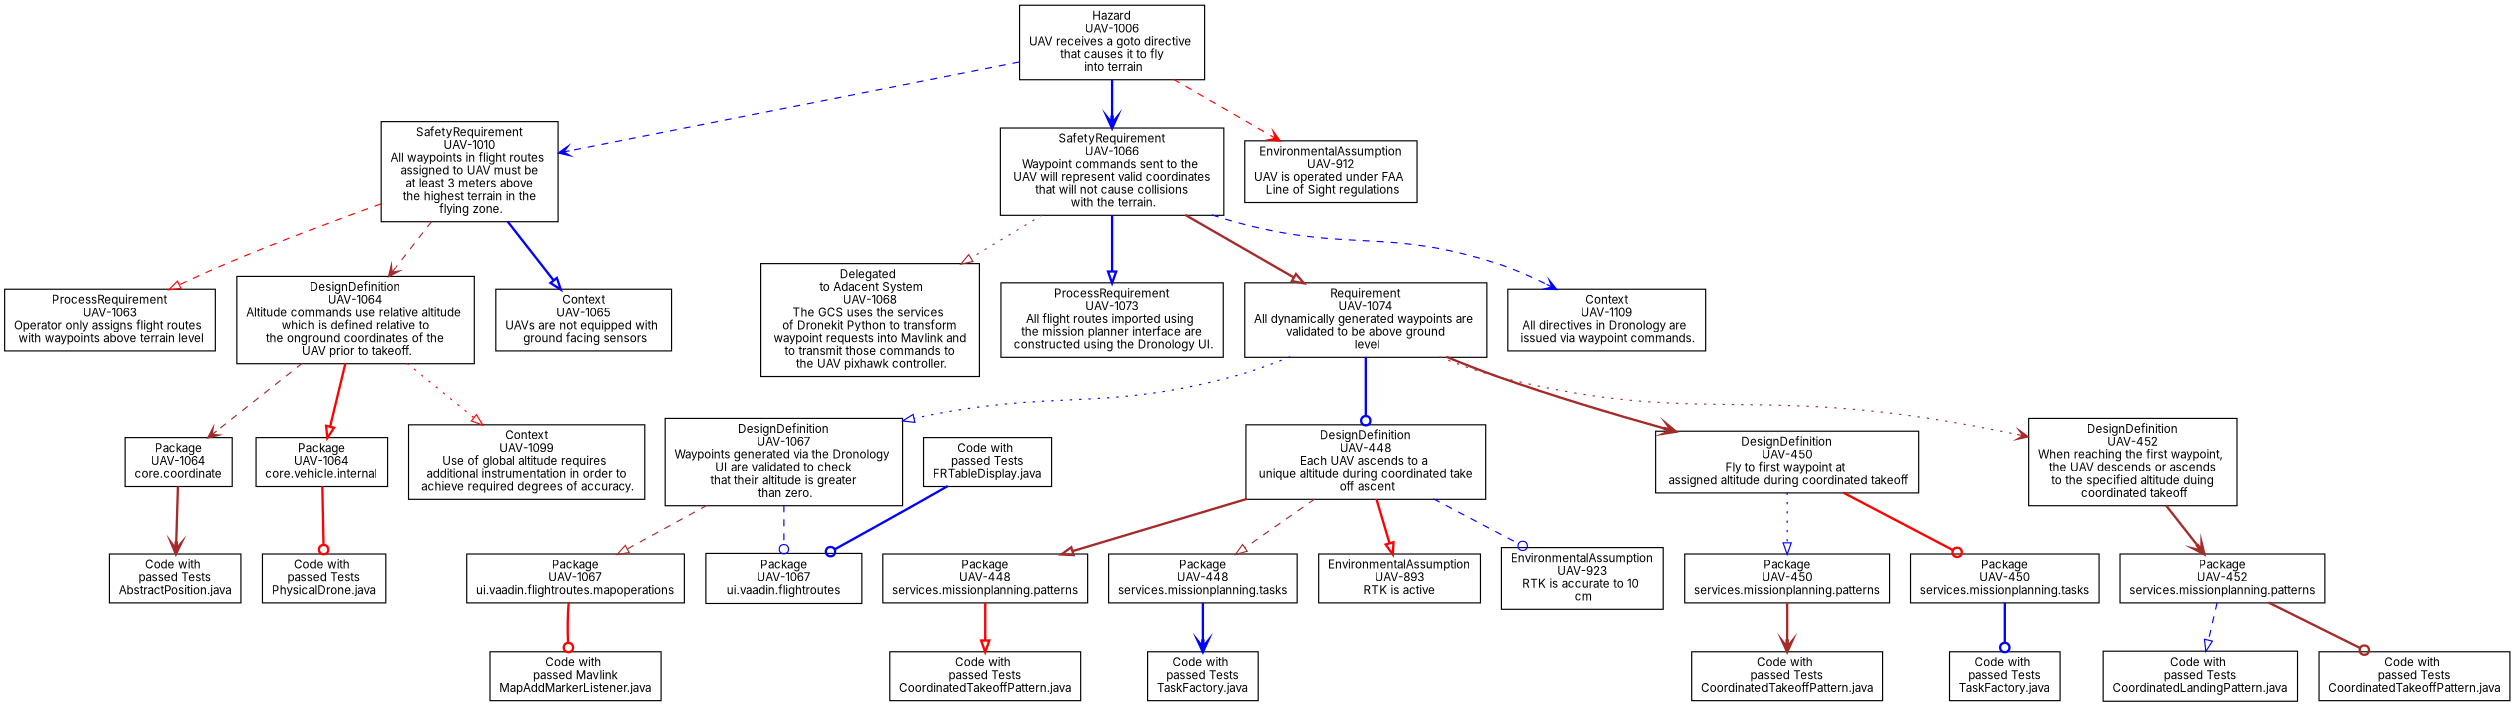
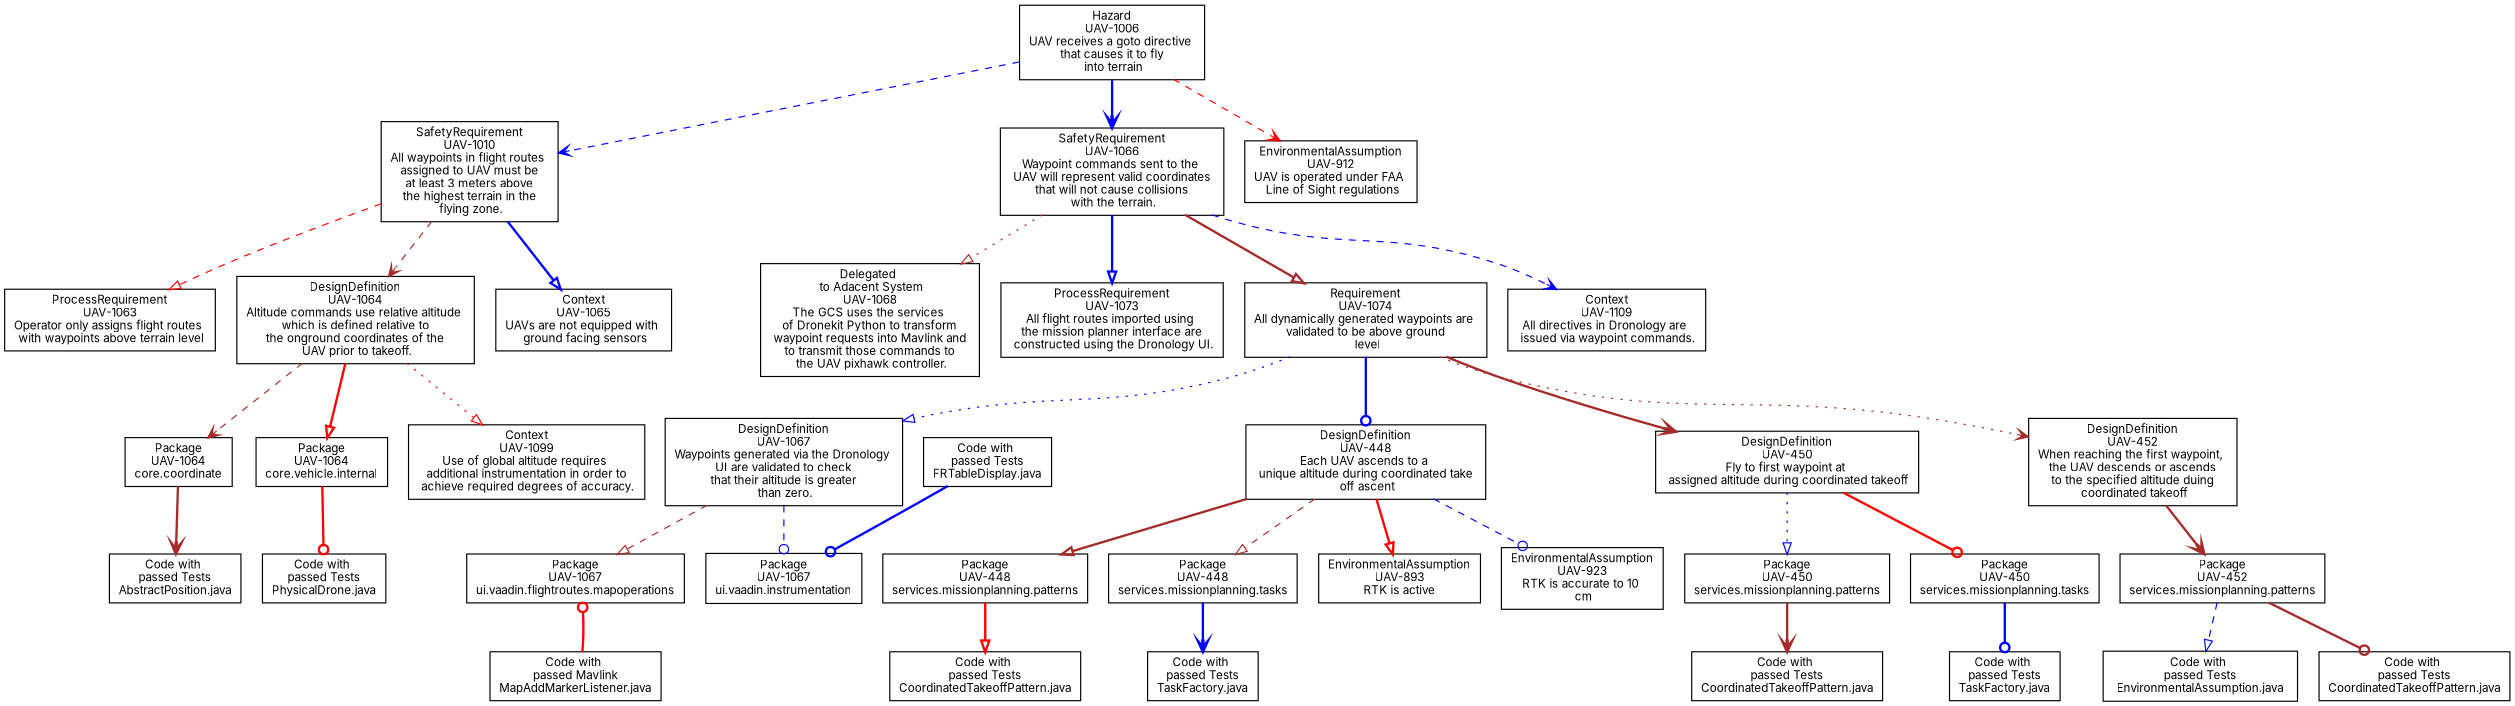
node "Package UAV-1067 ui.vaadin.flightroutes": label "Package UAV-1067 ui.vaadin.flightroutes" -> "Package UAV-1067 ui.vaadin.instrumentation"
edge "Package UAV-1067 ui.vaadin.flightroutes.mapoperations" -> "Code with passed Mavlink MapAddMarkerListener.java": reversed
node "Code with passed Tests CoordinatedLandingPattern.java": label "Code with passed Tests CoordinatedLandingPattern.java" -> "Code with passed Tests EnvironmentalAssumption.java"
